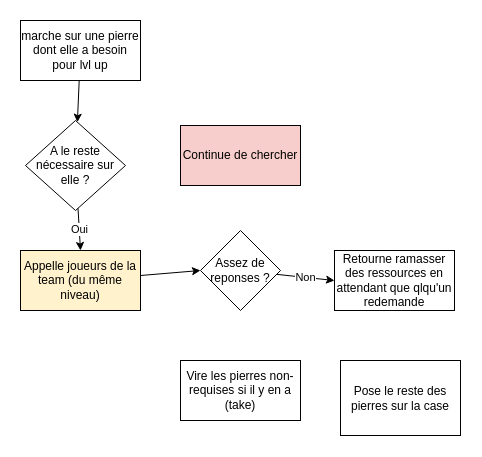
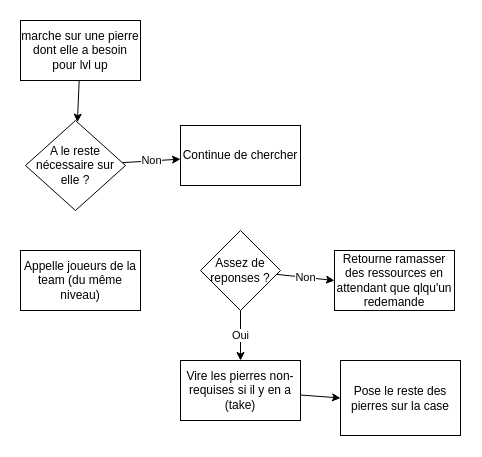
node "Continue de chercher": fillcolor #f8cecc -> #ffffff
edge "A le reste nécessaire sur elle ?" -> "Continue de chercher": added, label "Non"
edge "A le reste nécessaire sur elle ?" -> "Appelle joueurs de la team (du même niveau)": removed, label "Oui"
edge "Appelle joueurs de la team (du même niveau)" -> "Assez de reponses ?": removed
node "Appelle joueurs de la team (du même niveau)": fillcolor #fff2cc -> #ffffff
edge "Assez de reponses ?" -> "Vire les pierres non-requises si il y en a (take)": added, label "Oui"
edge "Vire les pierres non-requises si il y en a (take)" -> "Pose le reste des pierres sur la case": added
